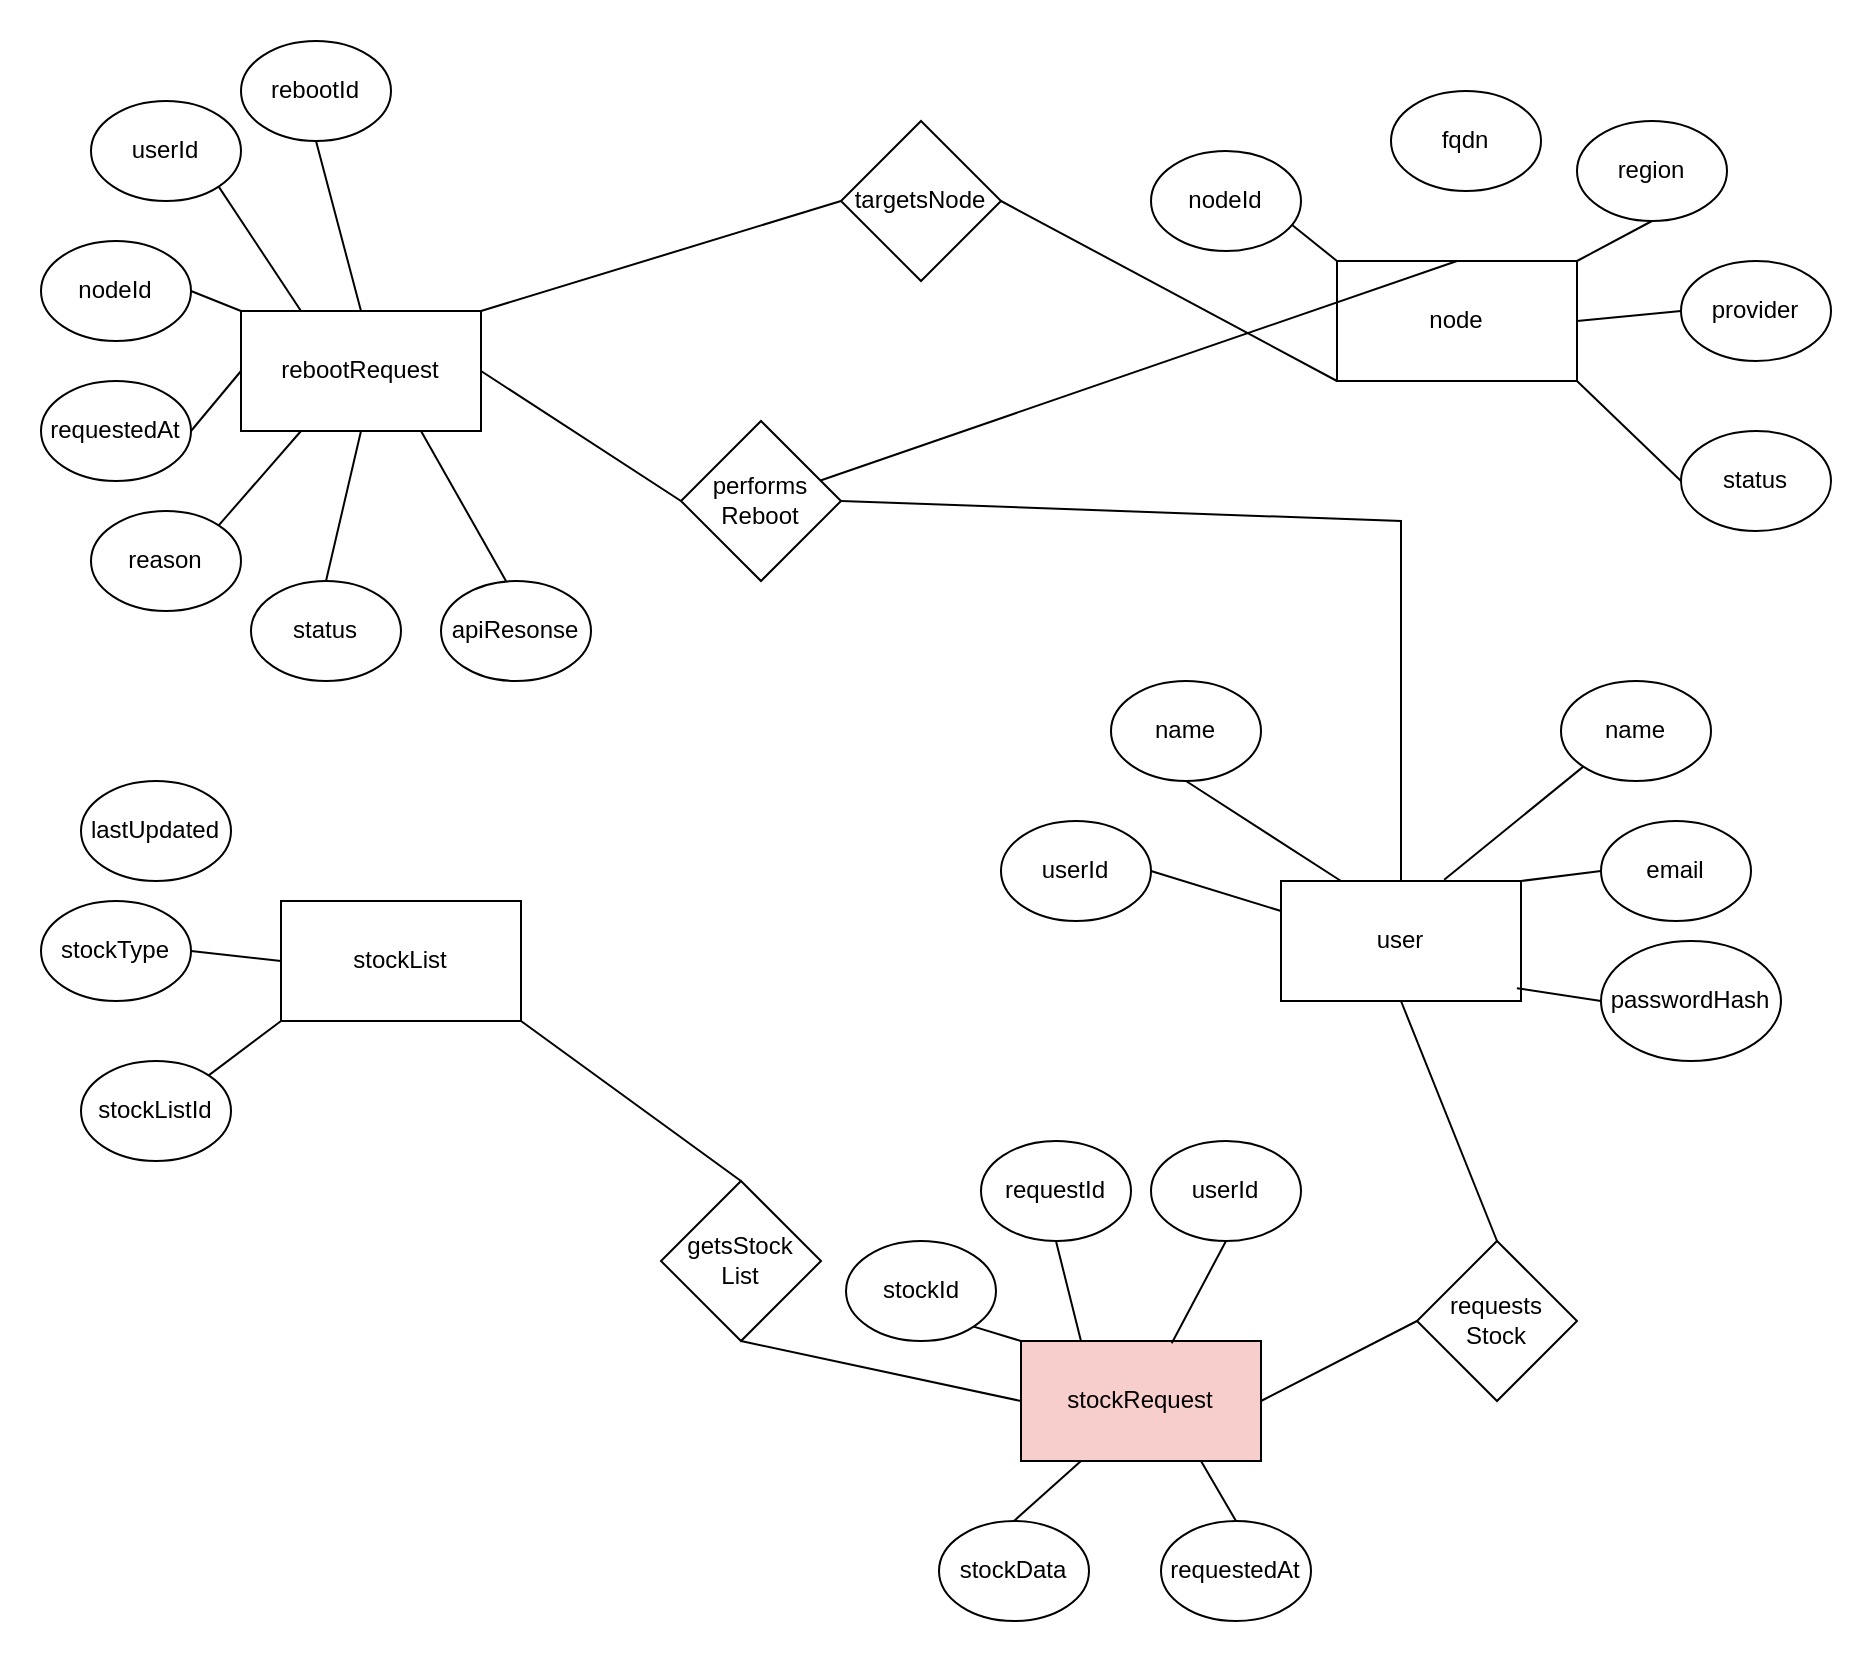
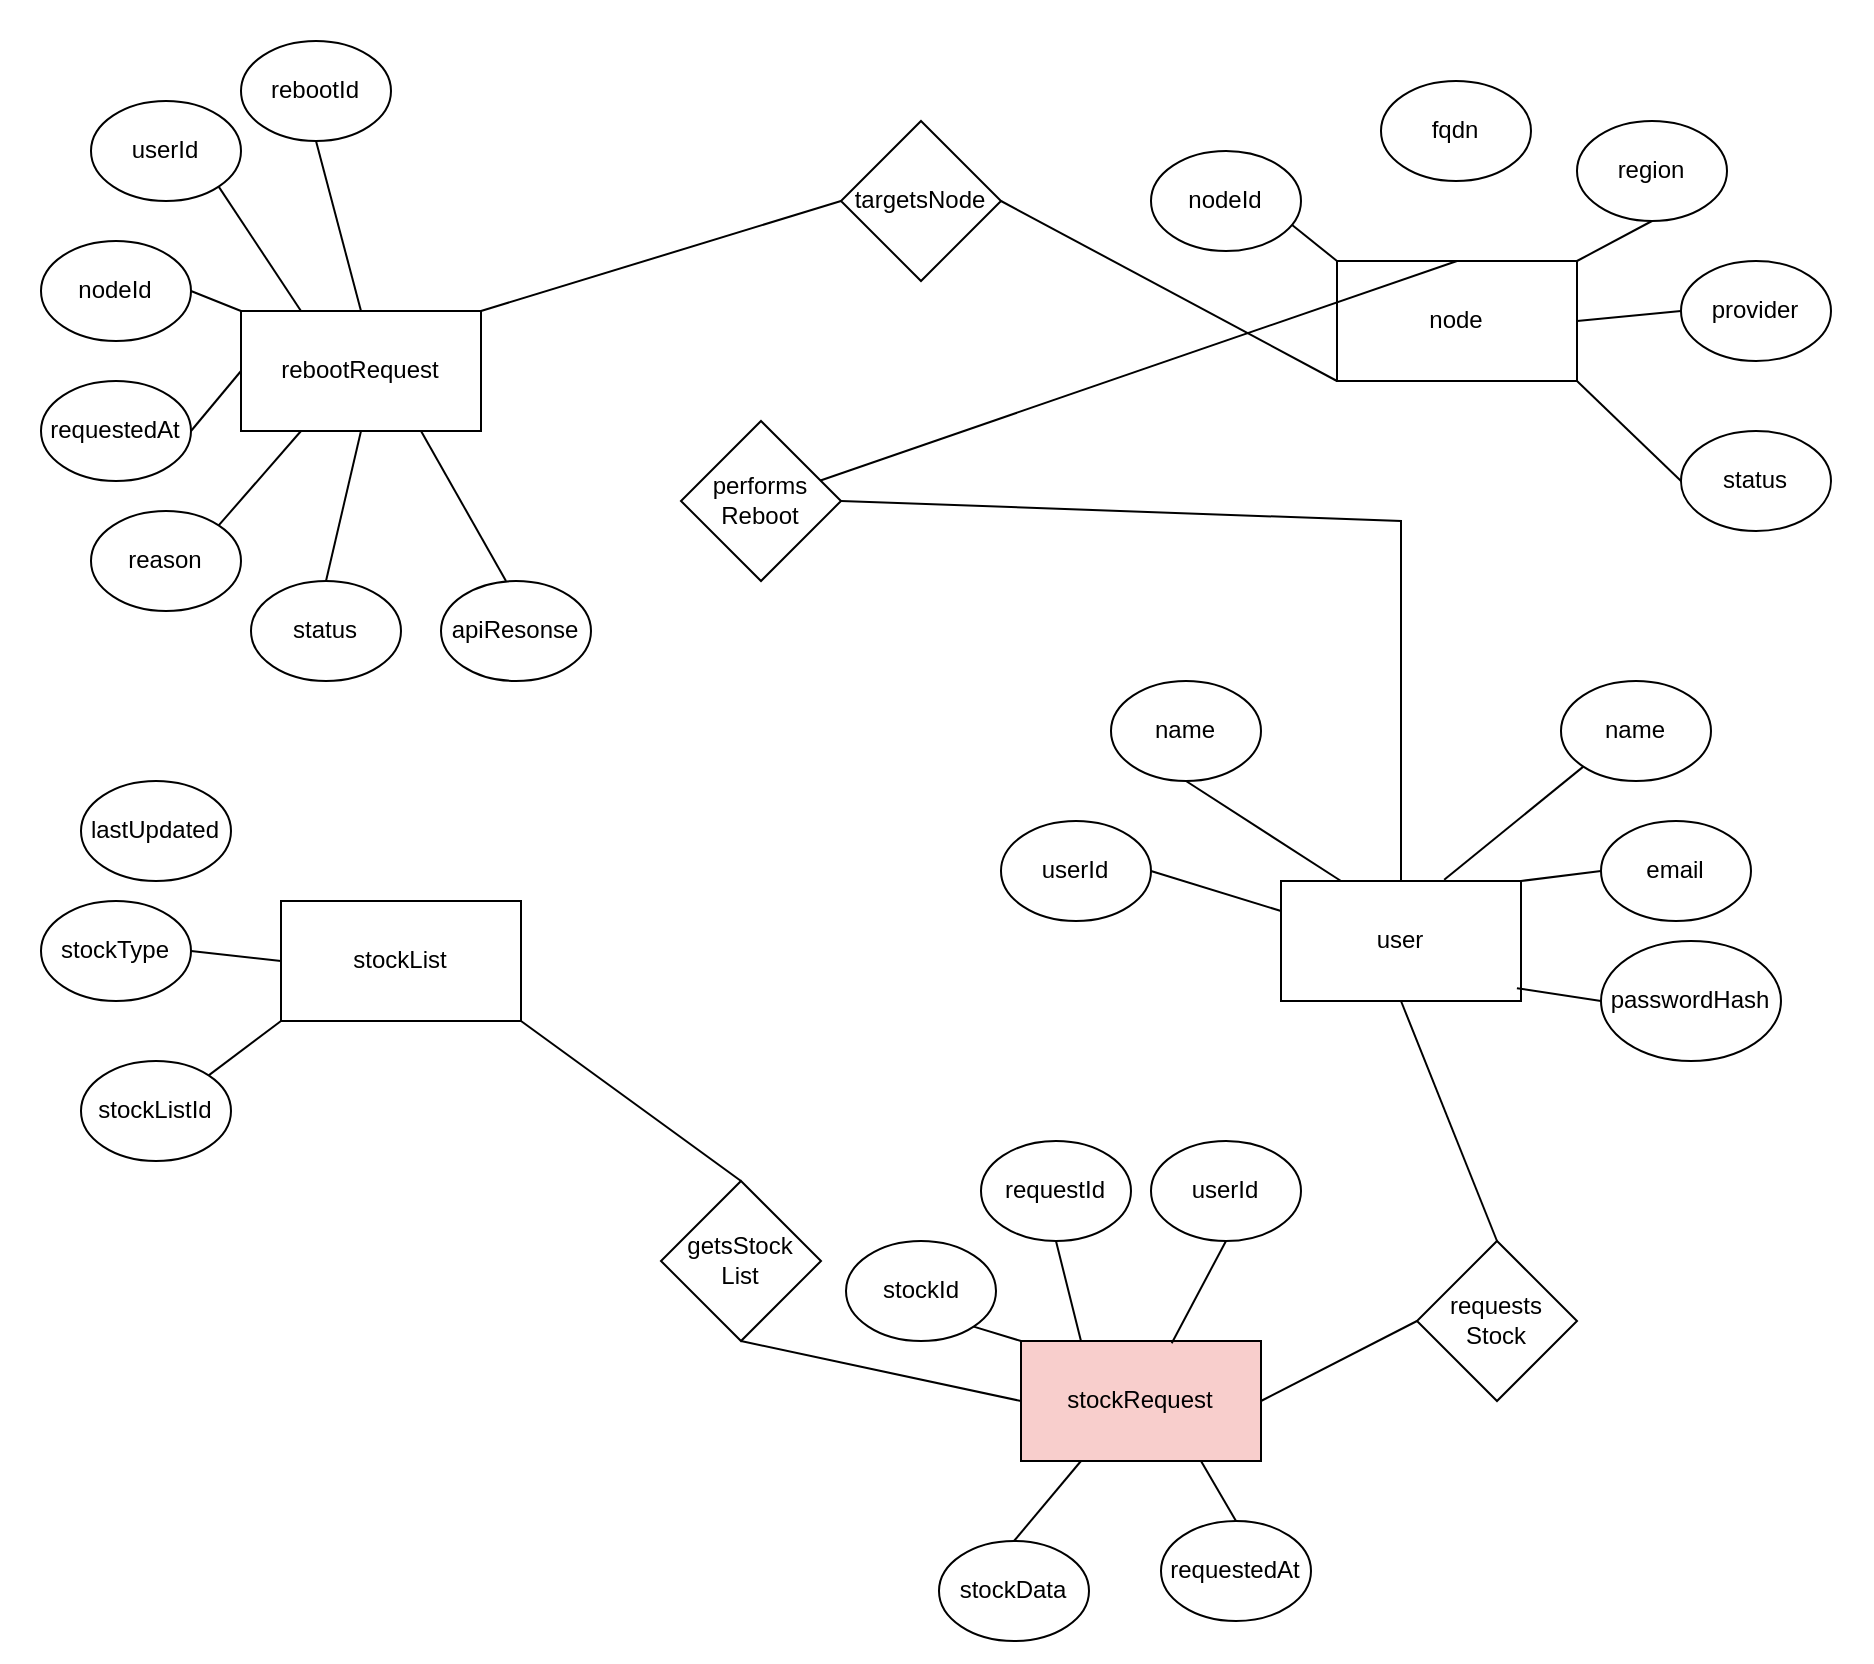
node "fqdn": moved (1466, 141) -> (1456, 131)
edge "rebootRequest" -- "performs Reboot": removed
node "stockData": moved (1014, 1571) -> (1014, 1591)
